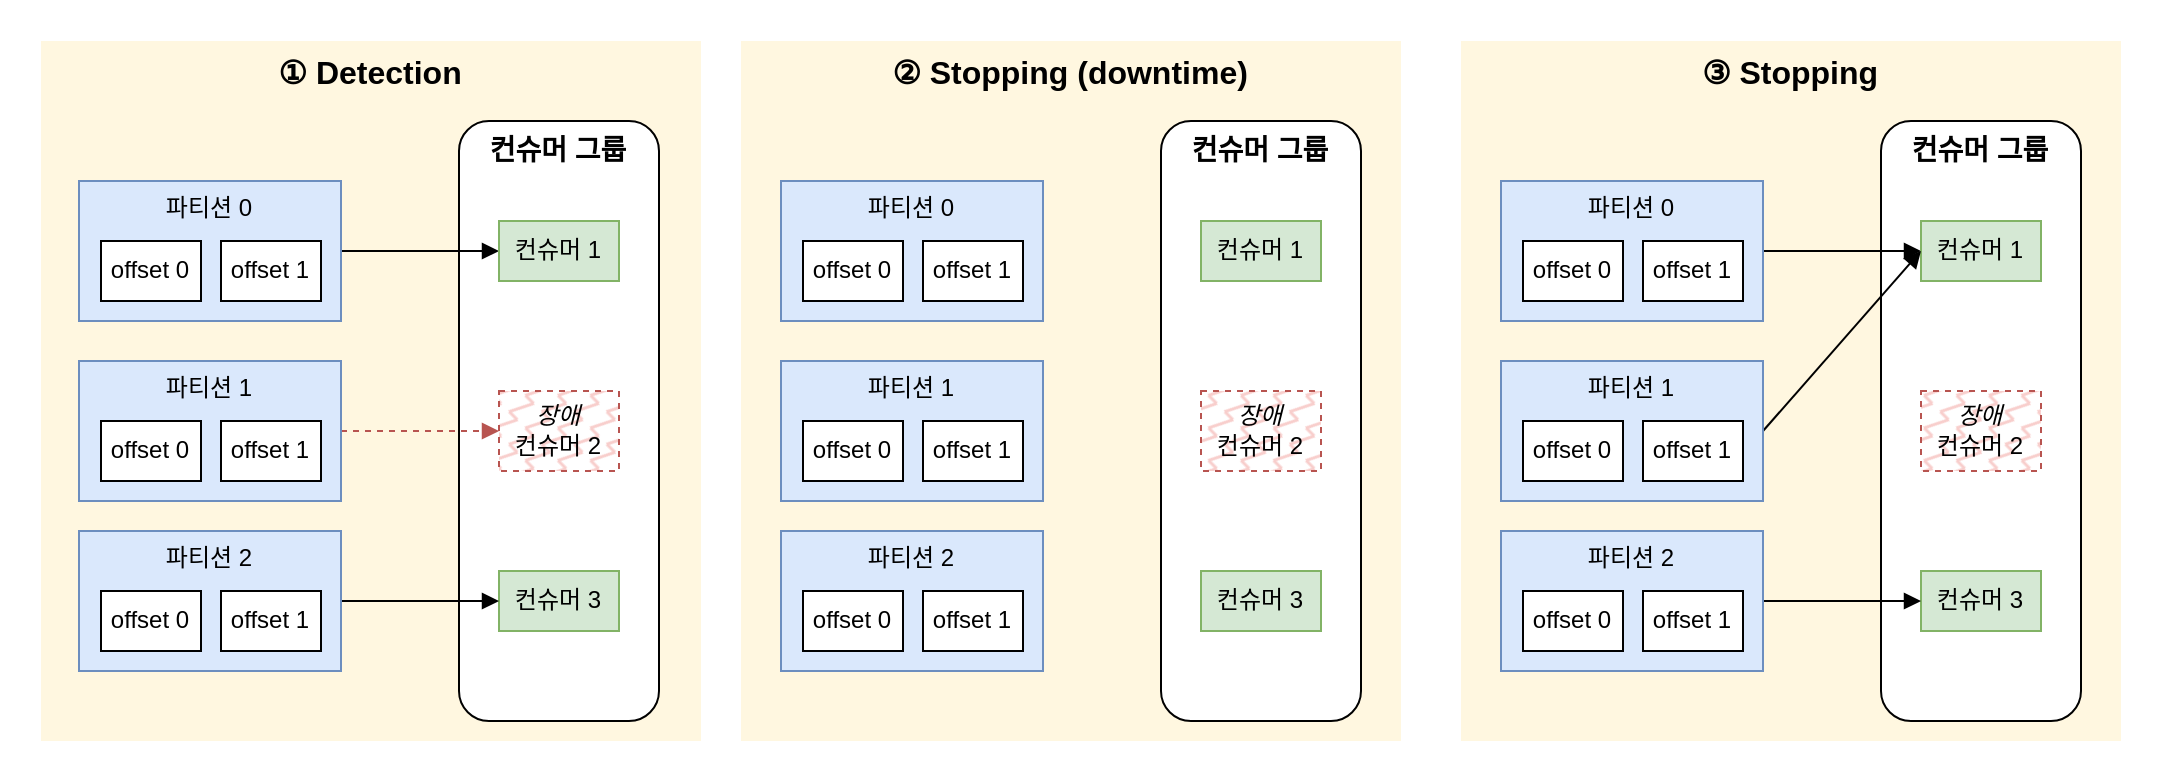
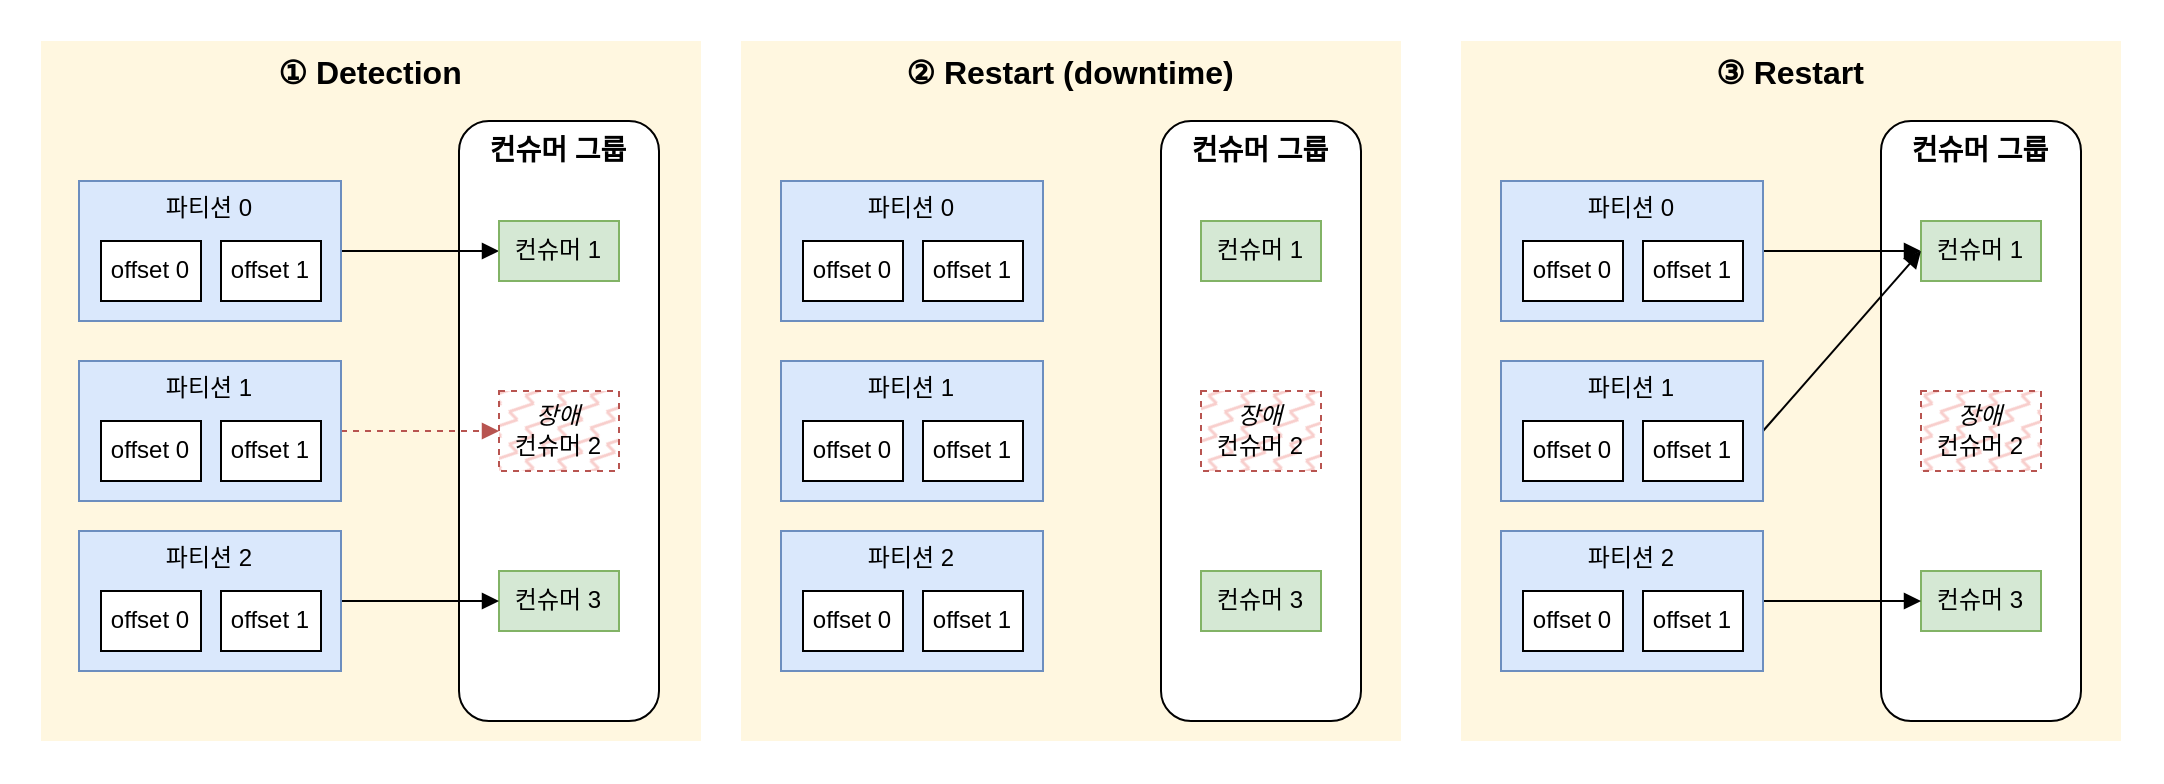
node "② Stopping (downtime)": label "② Stopping (downtime)" -> "② Restart (downtime)"
node "③ Stopping": label "③ Stopping" -> "③ Restart"
